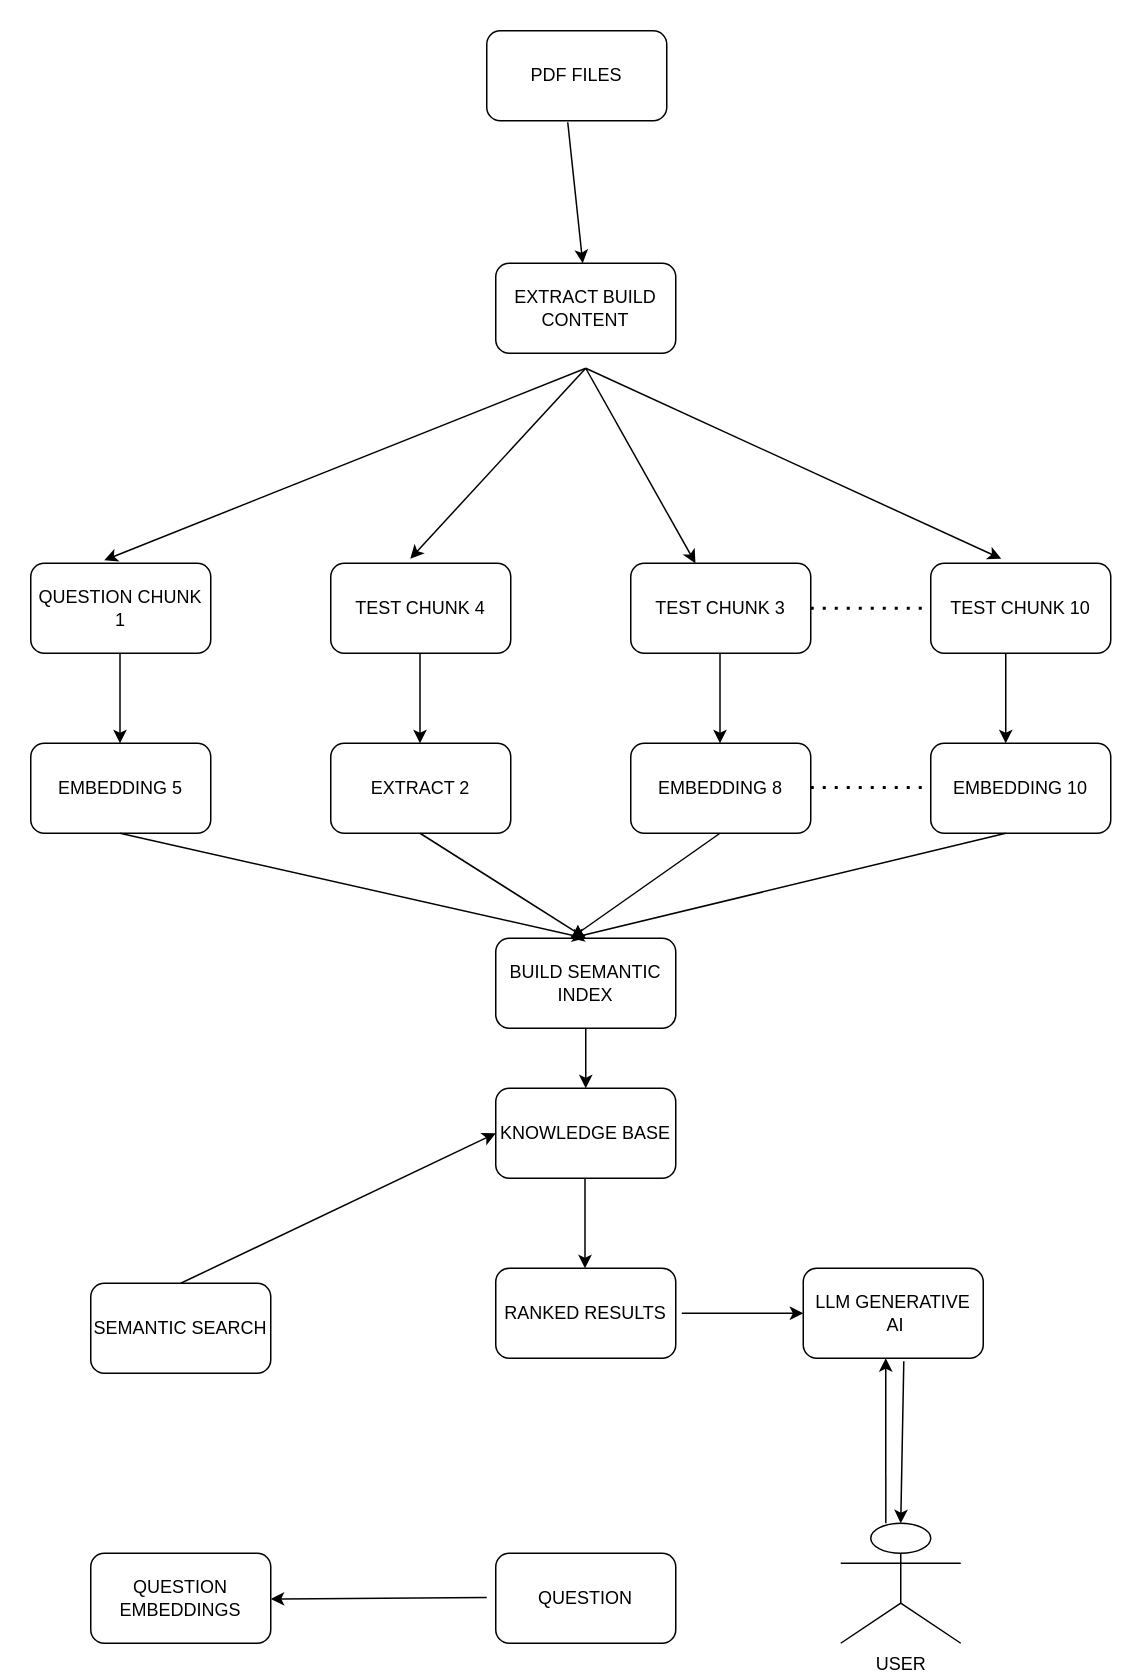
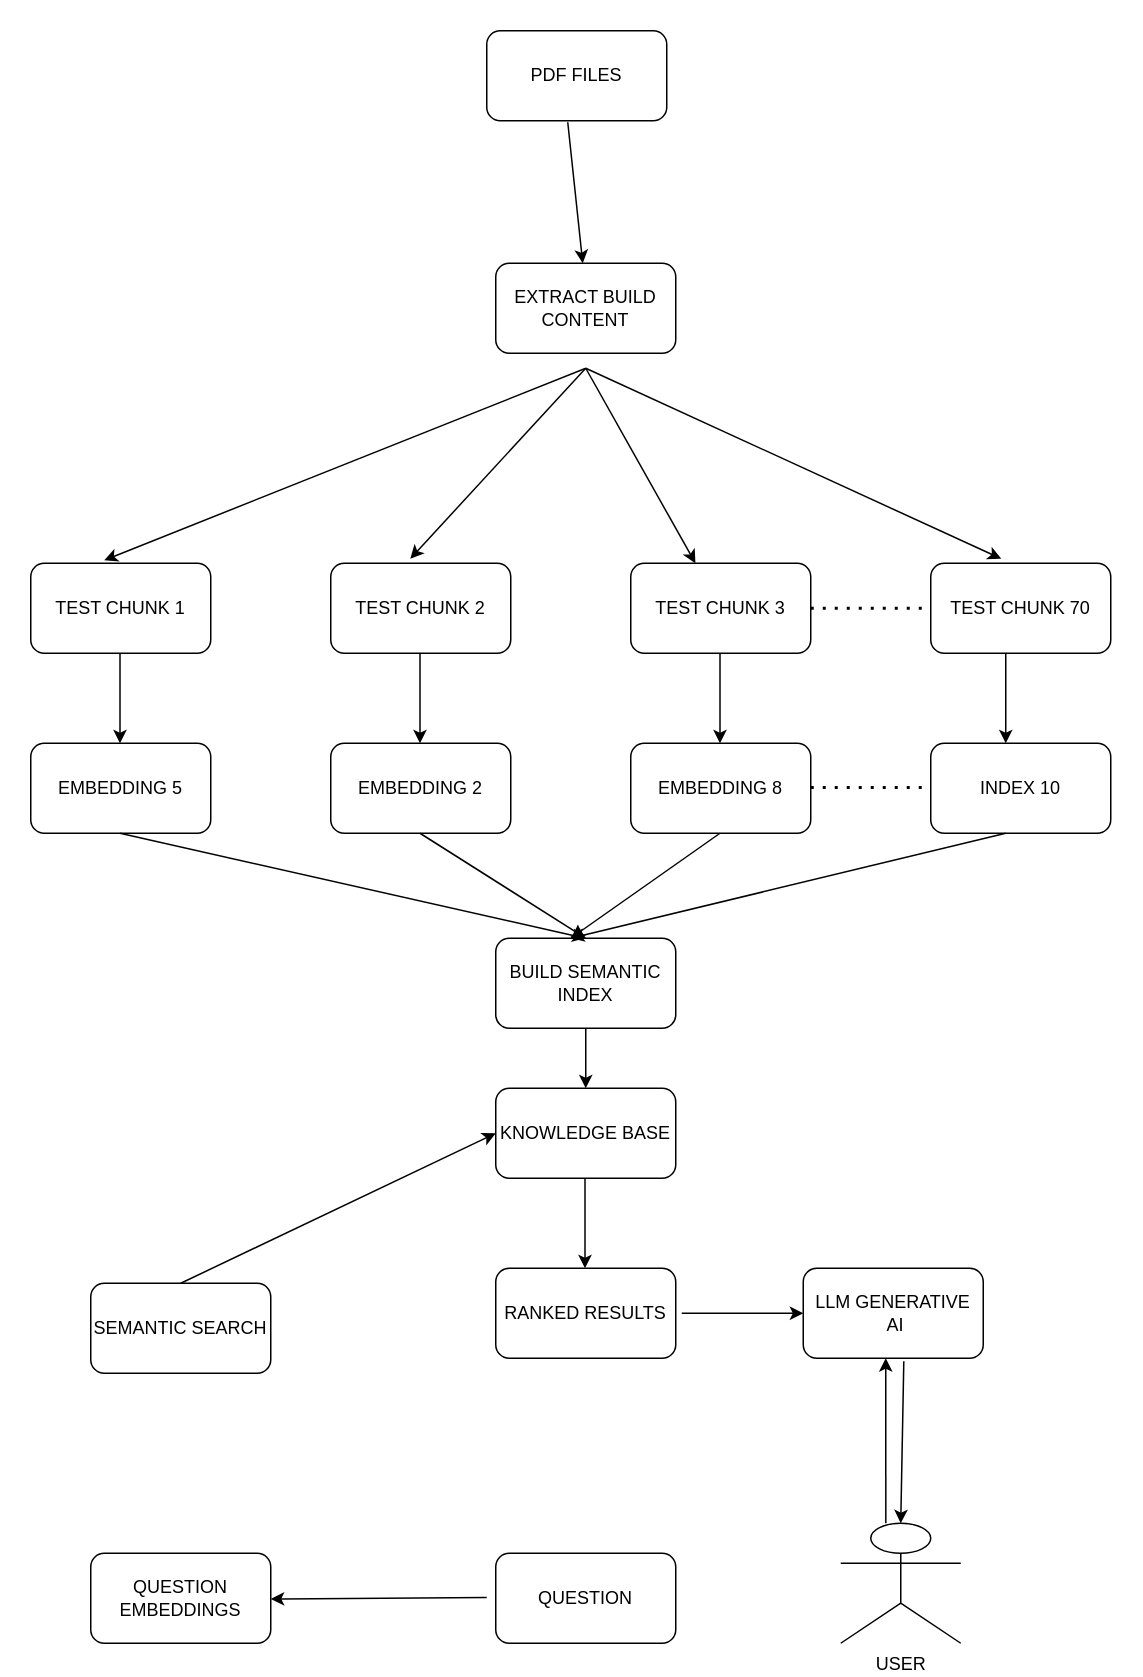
node "QUESTION CHUNK 1": label "QUESTION CHUNK 1" -> "TEST CHUNK 1"
node "TEST CHUNK 4": label "TEST CHUNK 4" -> "TEST CHUNK 2"
node "TEST CHUNK 10": label "TEST CHUNK 10" -> "TEST CHUNK 70"
node "EXTRACT 2": label "EXTRACT 2" -> "EMBEDDING 2"
node "EMBEDDING 10": label "EMBEDDING 10" -> "INDEX 10"
